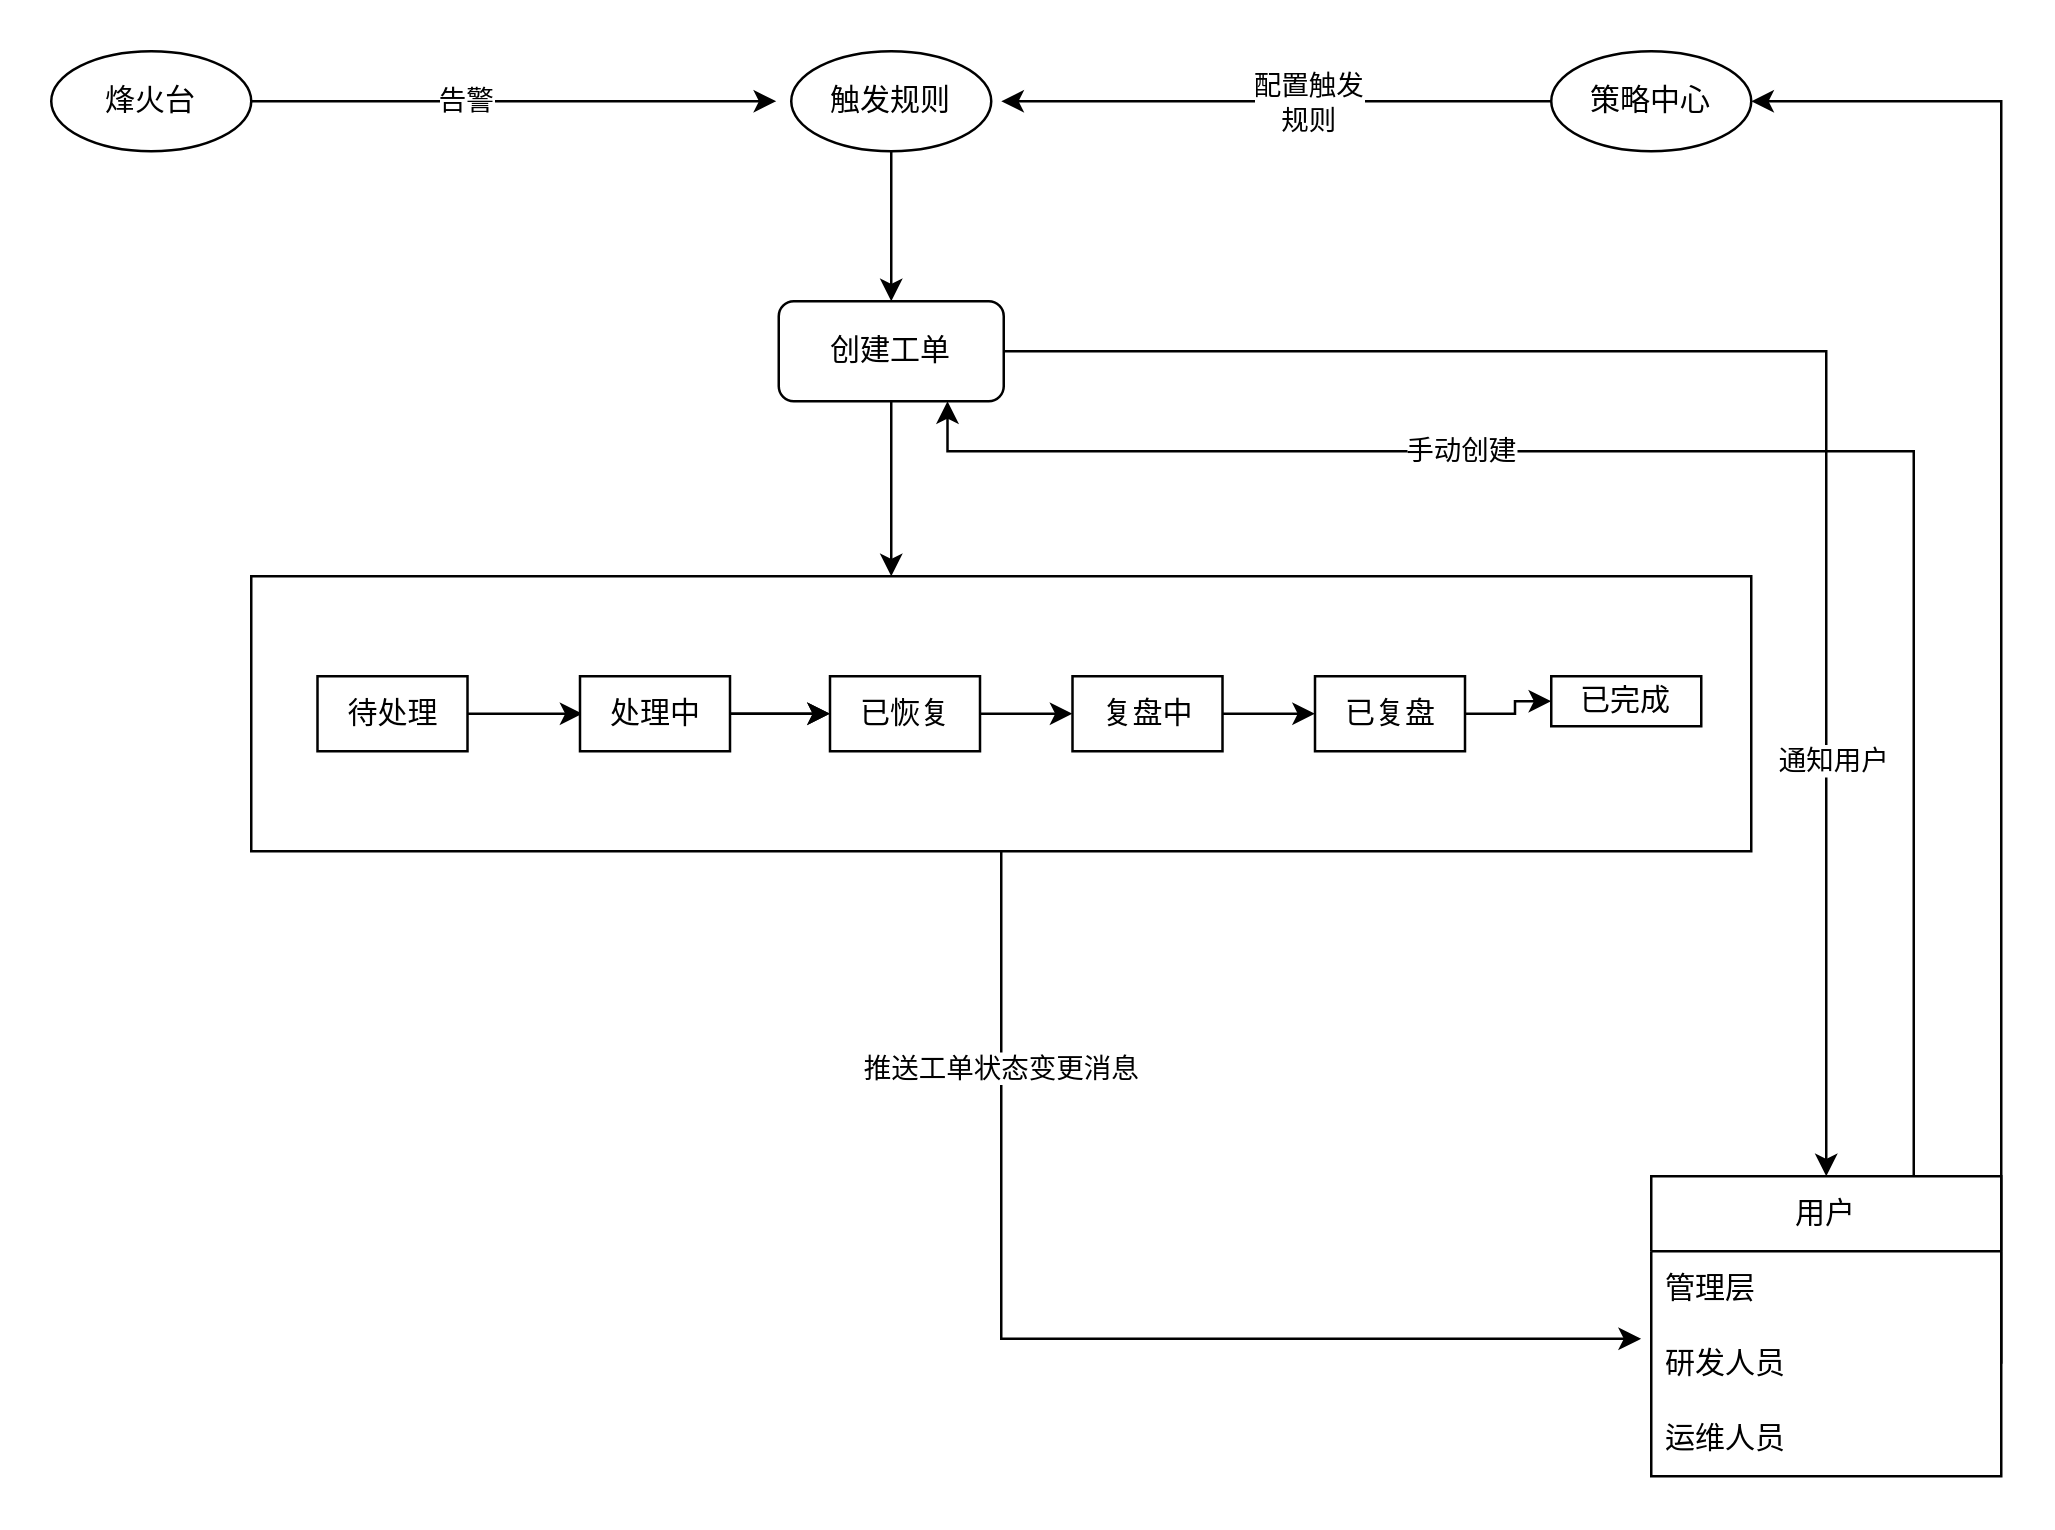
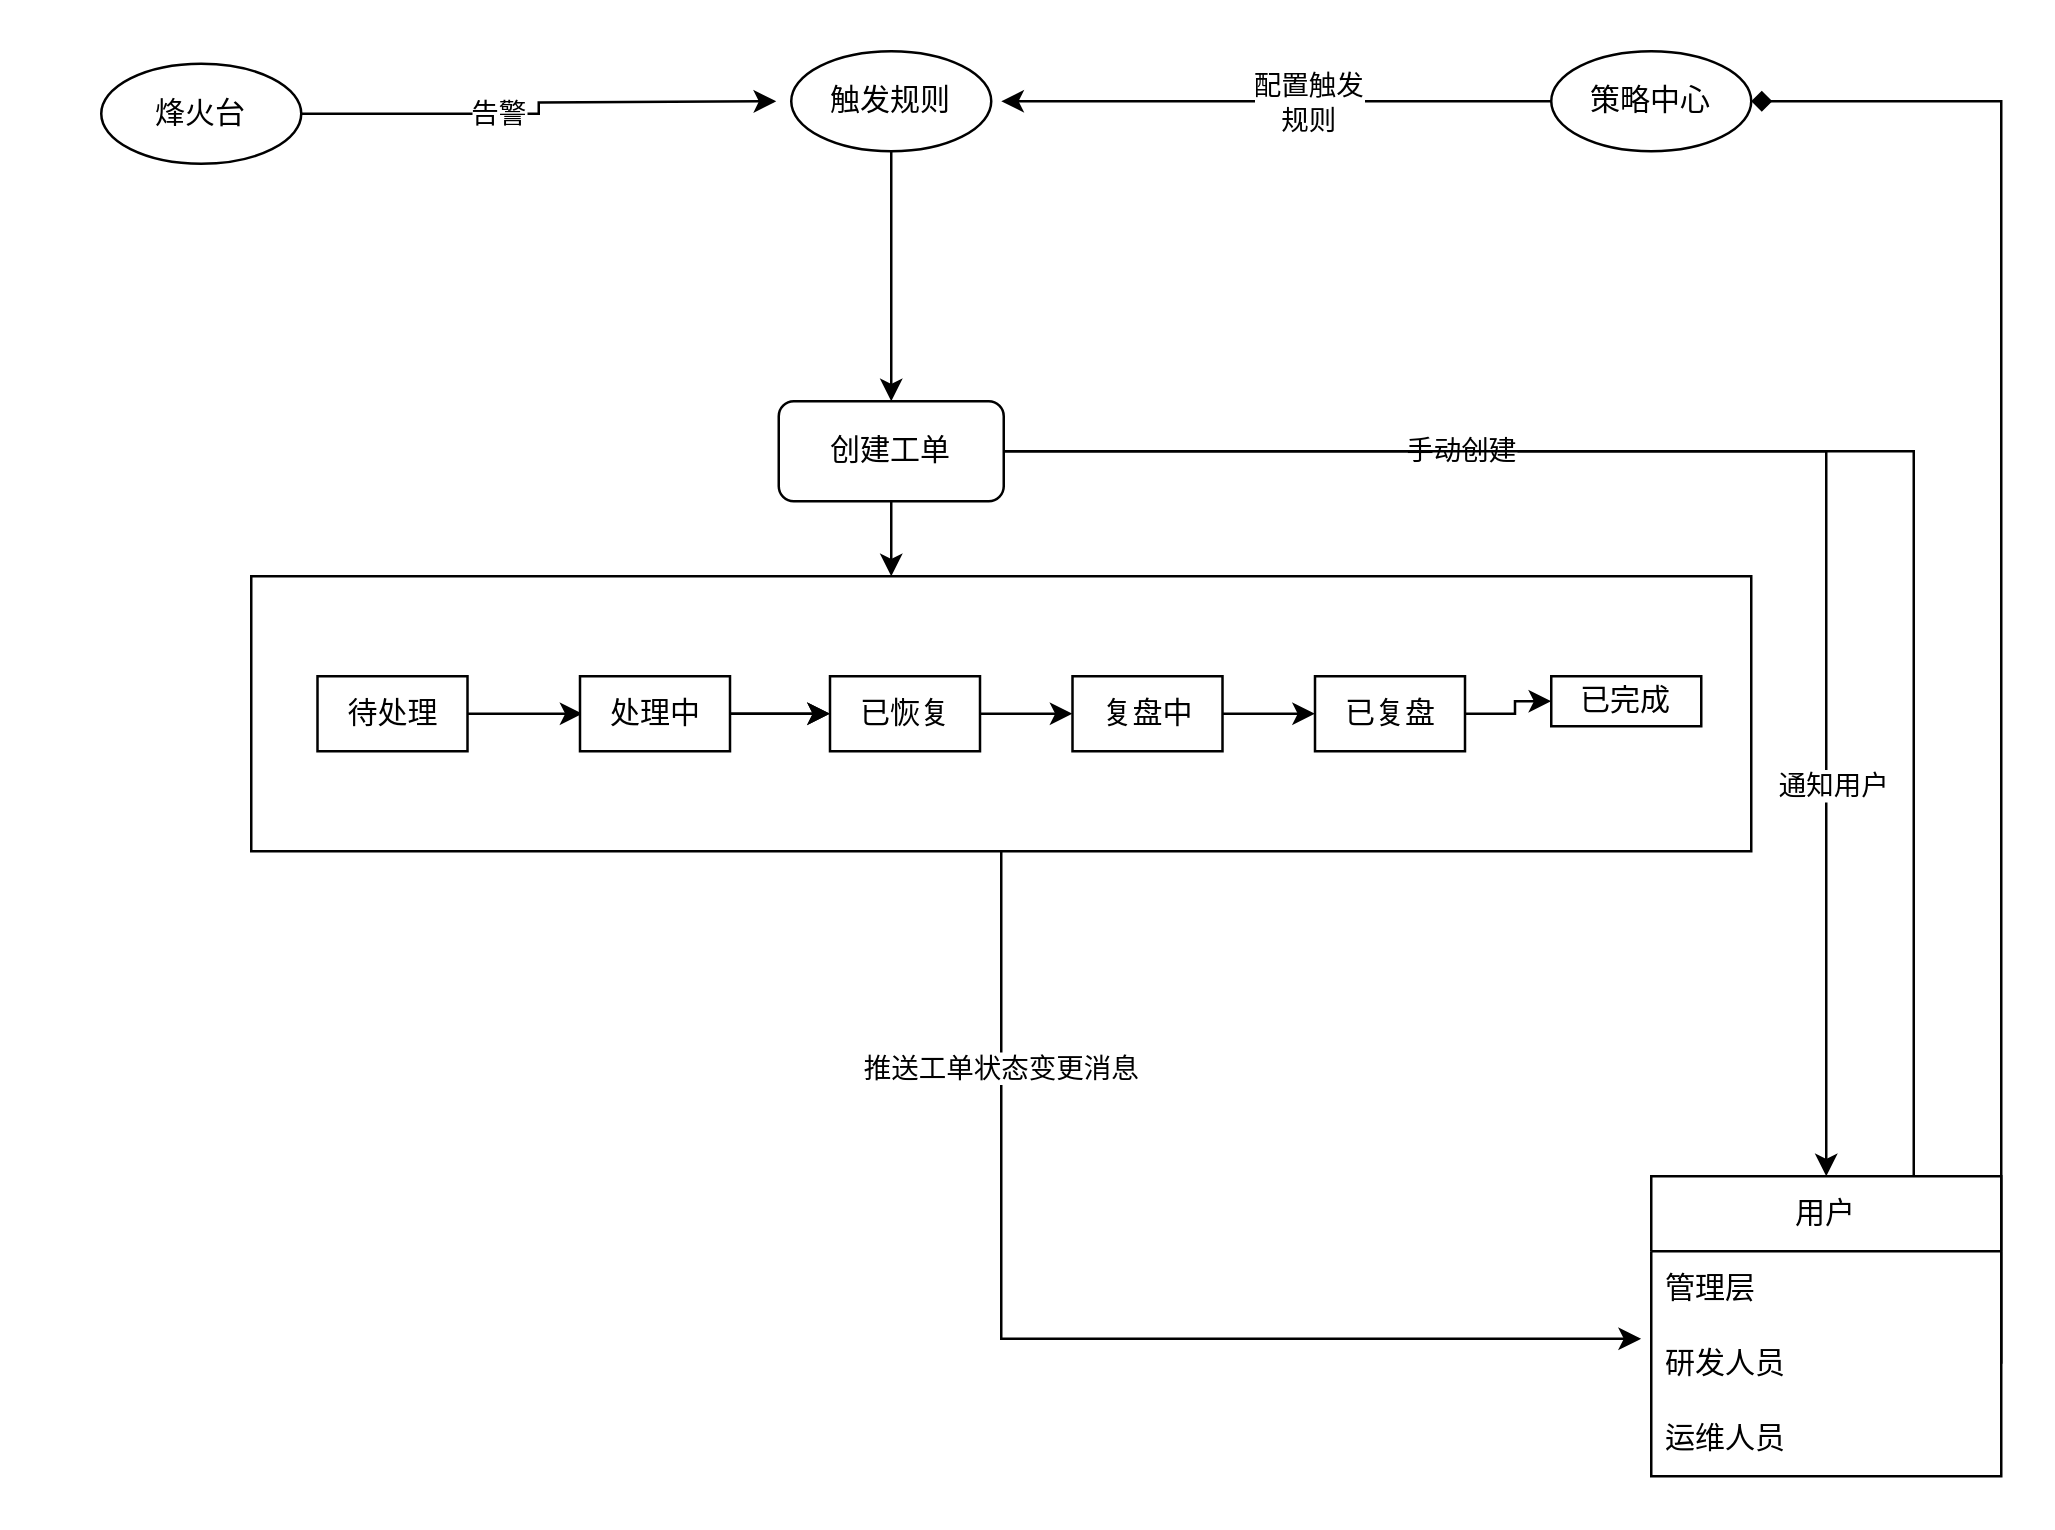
node "烽火台": moved (151, 101) -> (201, 114)
edge "研发人员" -> "策略中心": arrowhead classic -> diamond
node "创建工单": moved (891, 351) -> (891, 451)
